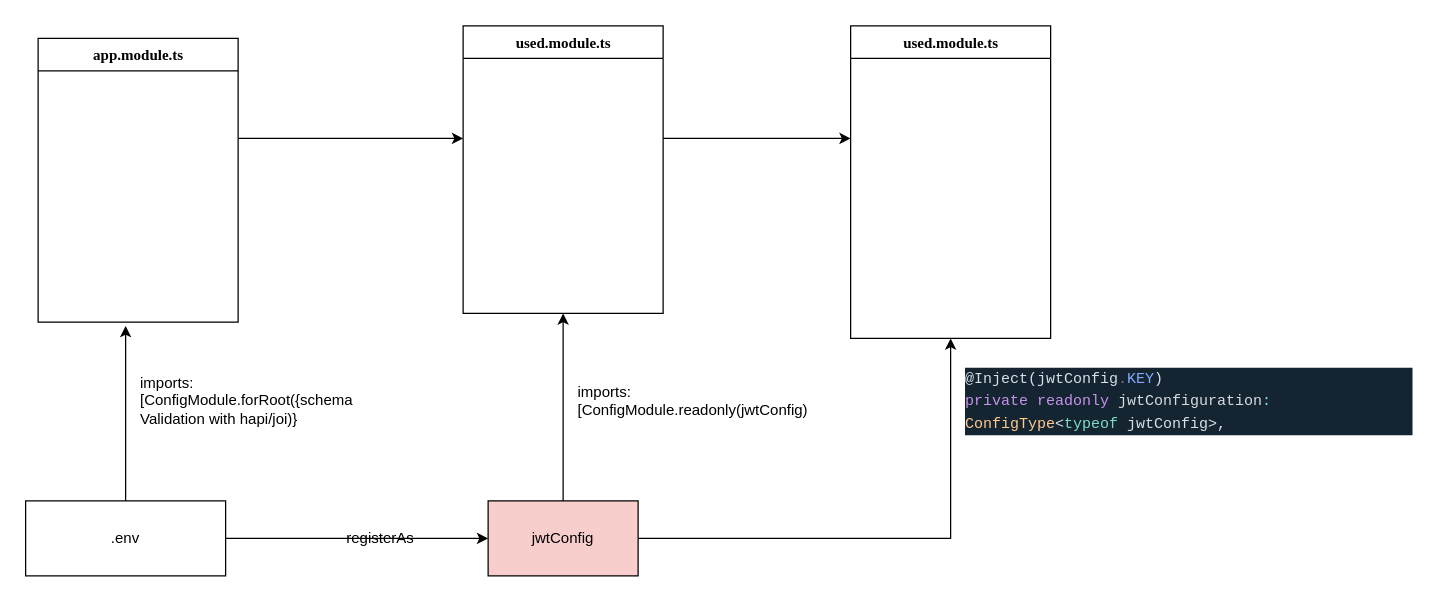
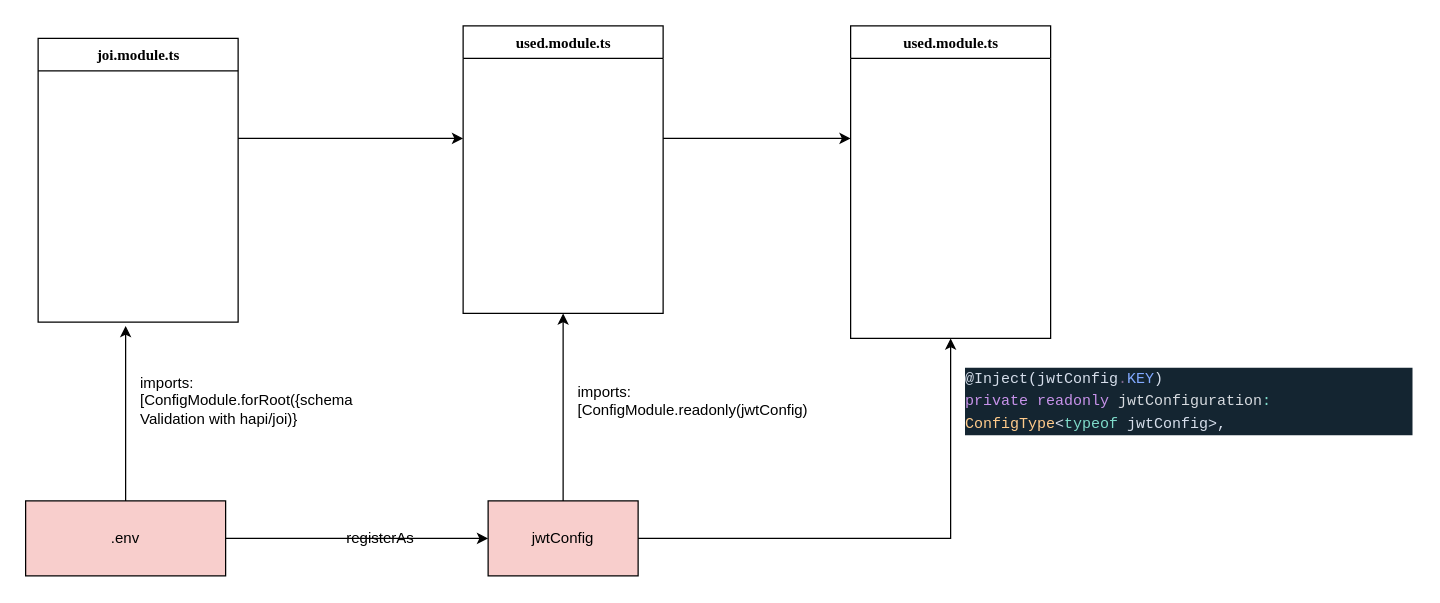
node "app.module.ts": label "app.module.ts" -> "joi.module.ts"
node ".env": fillcolor #ffffff -> #f8cecc
